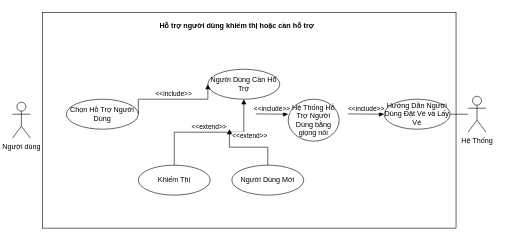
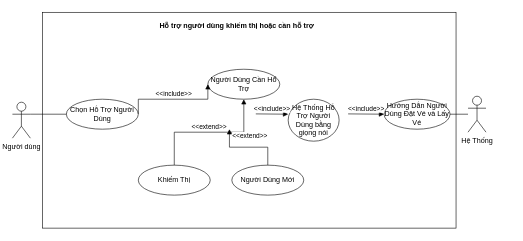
edge "Chọn Hỗ Trợ Người Dùng" -- "Người dùng": added
